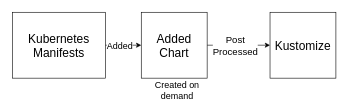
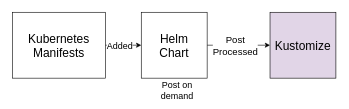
node "Added Chart": label "Added Chart" -> "Helm Chart"
node "Kustomize": fillcolor #ffffff -> #e1d5e7
node "Created on demand": label "Created on demand" -> "Post on demand"
